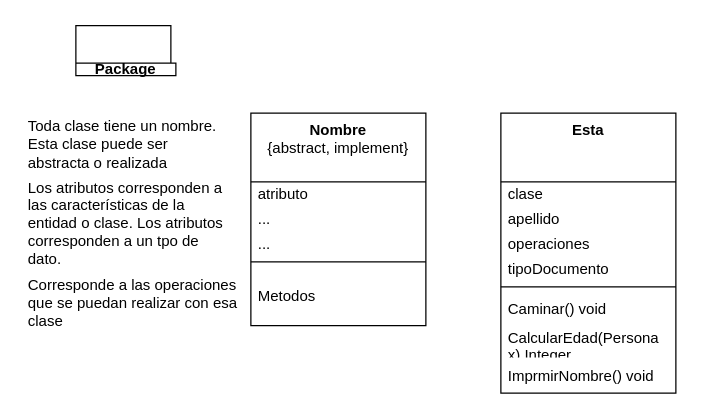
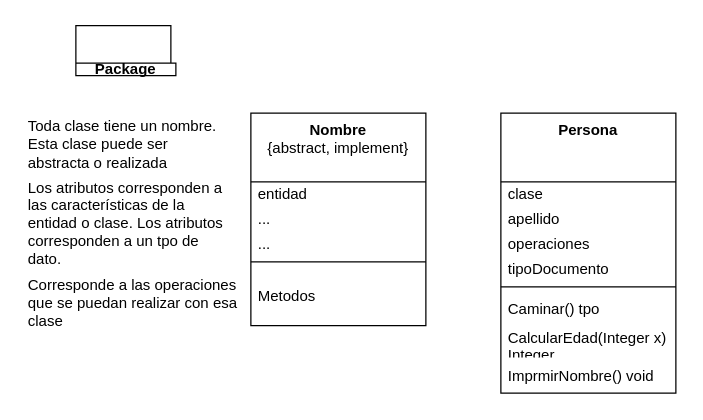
node "Esta": label "Esta" -> "Persona"
node "atributo": label "atributo" -> "entidad"
node "Caminar() void": label "Caminar() void" -> "Caminar() tpo"
node "CalcularEdad(Persona x) Integer": label "CalcularEdad(Persona x) Integer" -> "CalcularEdad(Integer x) Integer"
